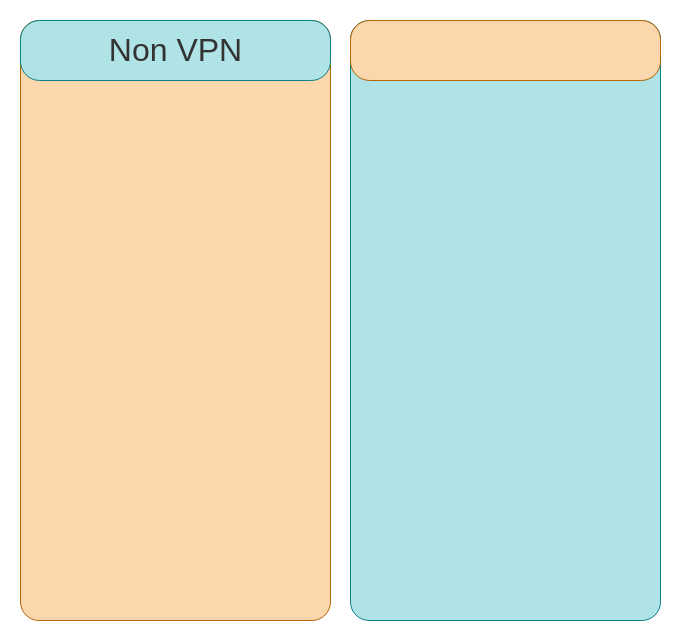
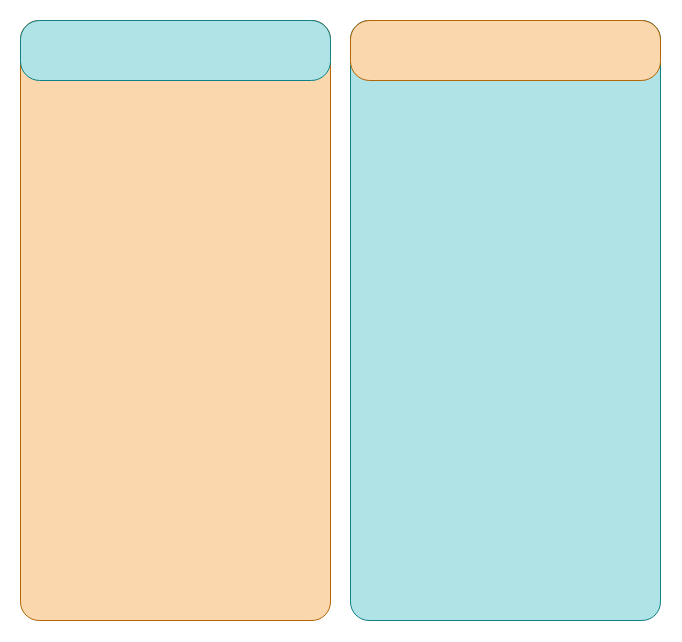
node "Non VPN": removed
